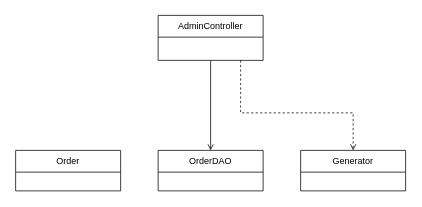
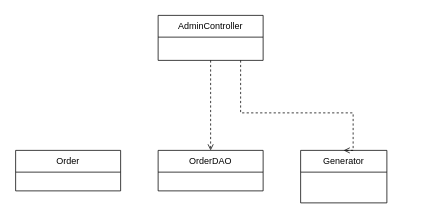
edge "AdminController" -> "OrderDAO": style solid -> dashed
node "Generator": size 105x41 -> 86x53
